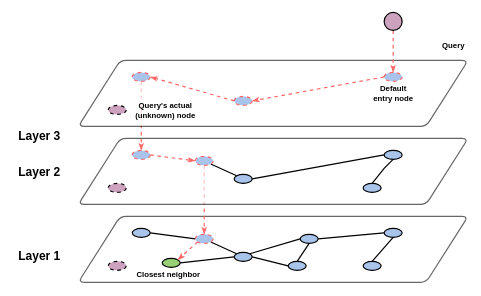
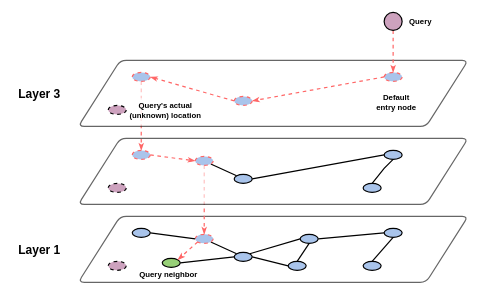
node "Query": moved (459, 45) -> (426, 21)
node "Default entry node": moved (393, 93) -> (396, 102)
node "Query's actual (unknown) node": label "Query's actual (unknown) node" -> "Query's actual (unknown) location"
node "Layer 3": moved (39, 135) -> (39, 93)
node "Layer 2": removed
node "Layer 1": size 54x36 -> 54x24
node "Closest neighbor": label "Closest neighbor" -> "Query neighbor"
